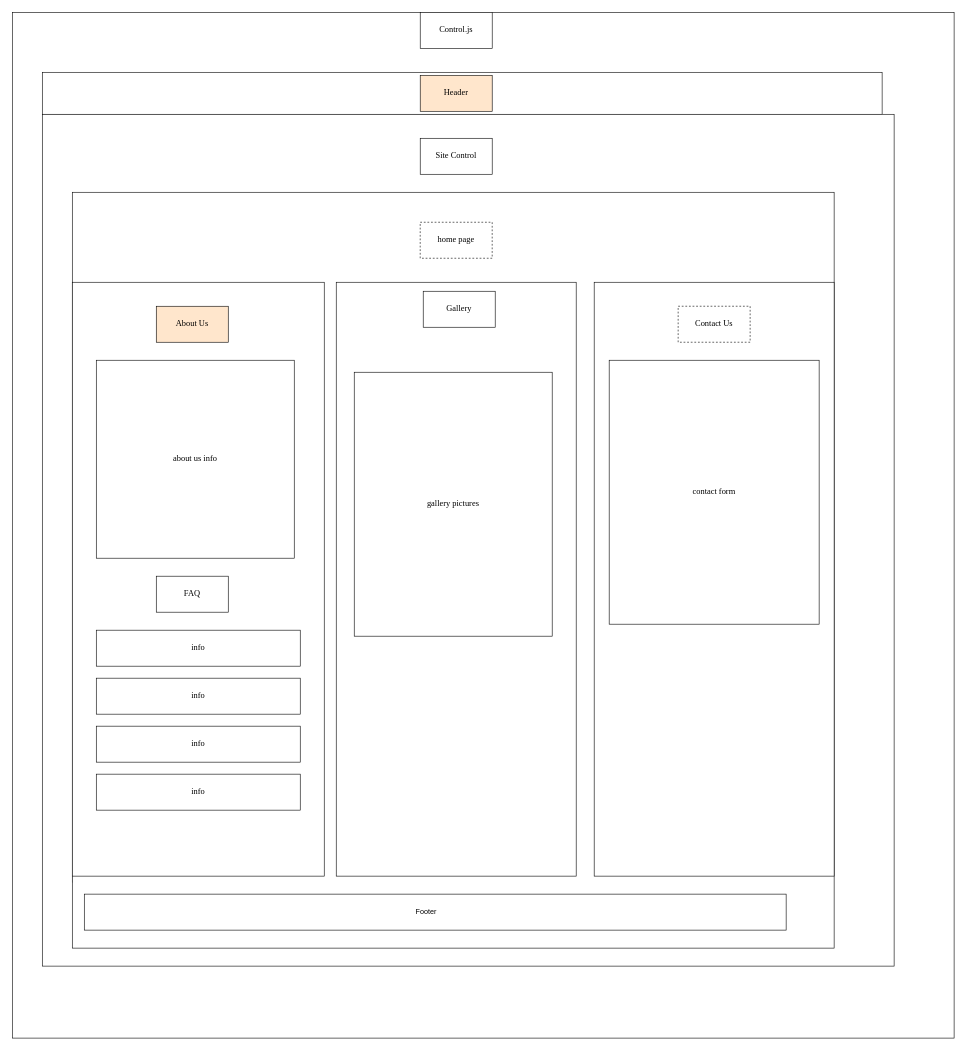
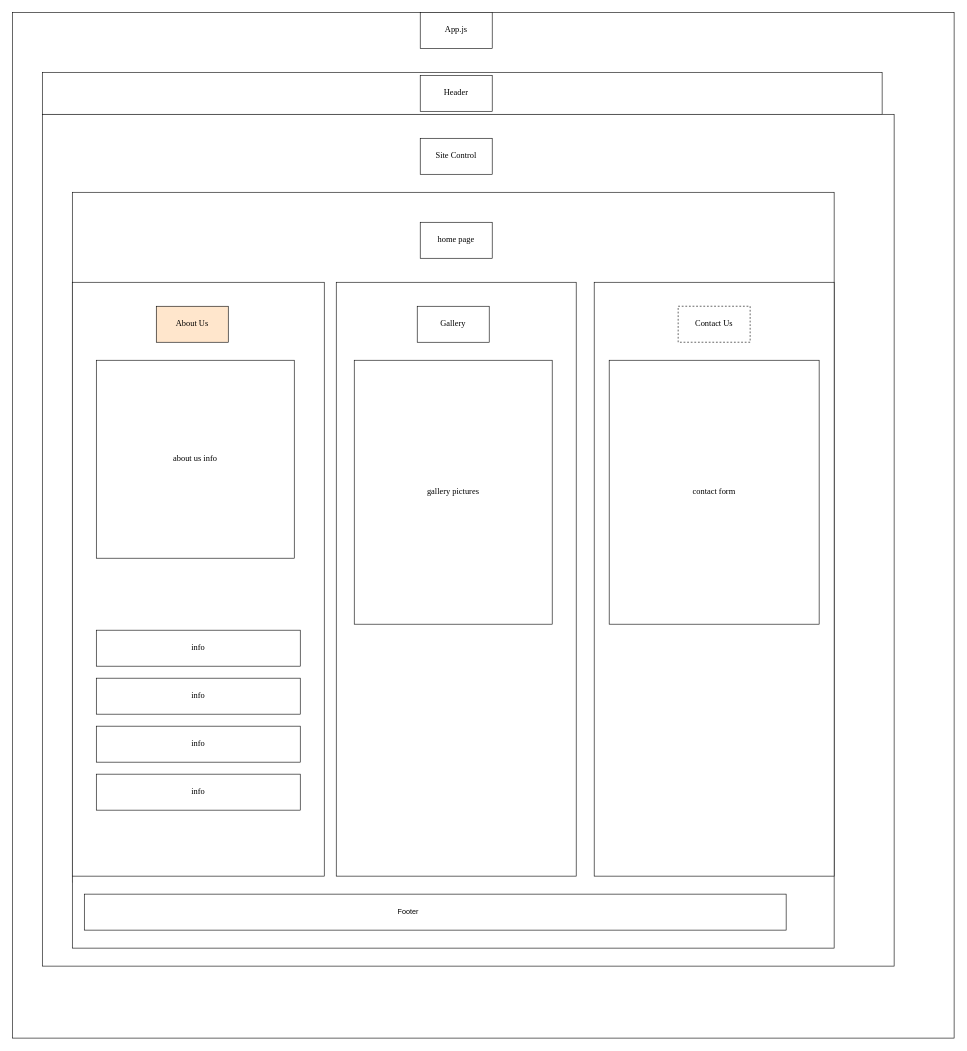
node "Control.js": label "Control.js" -> "App.js"
node "Header": fillcolor #ffe6cc -> #ffffff
node "home page": style dashed -> solid
node "Gallery": moved (459, 309) -> (453, 324)
node "gallery pictures": moved (453, 504) -> (453, 492)
node "FAQ": removed
node "Footer": moved (426, 912) -> (408, 912)
